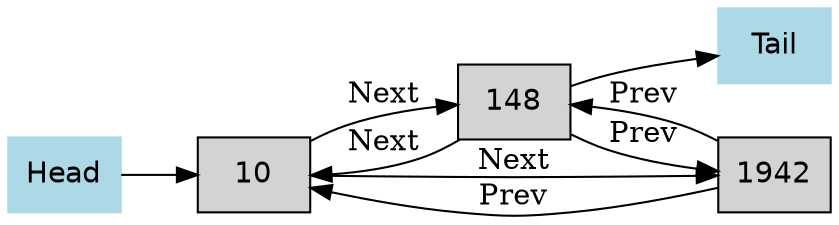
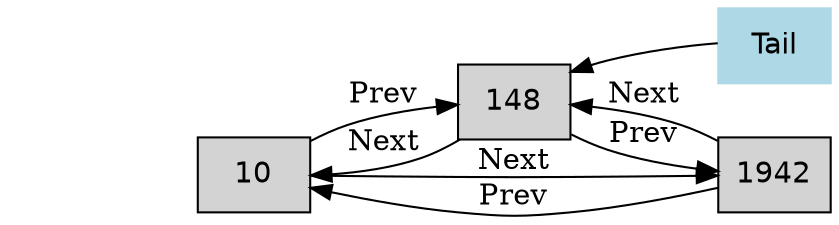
edge "148" -> "Tail": reversed
edge "10" -> "148": label "Next" -> "Prev"
edge "1942" -> "148": label "Prev" -> "Next"
node "Head": removed
